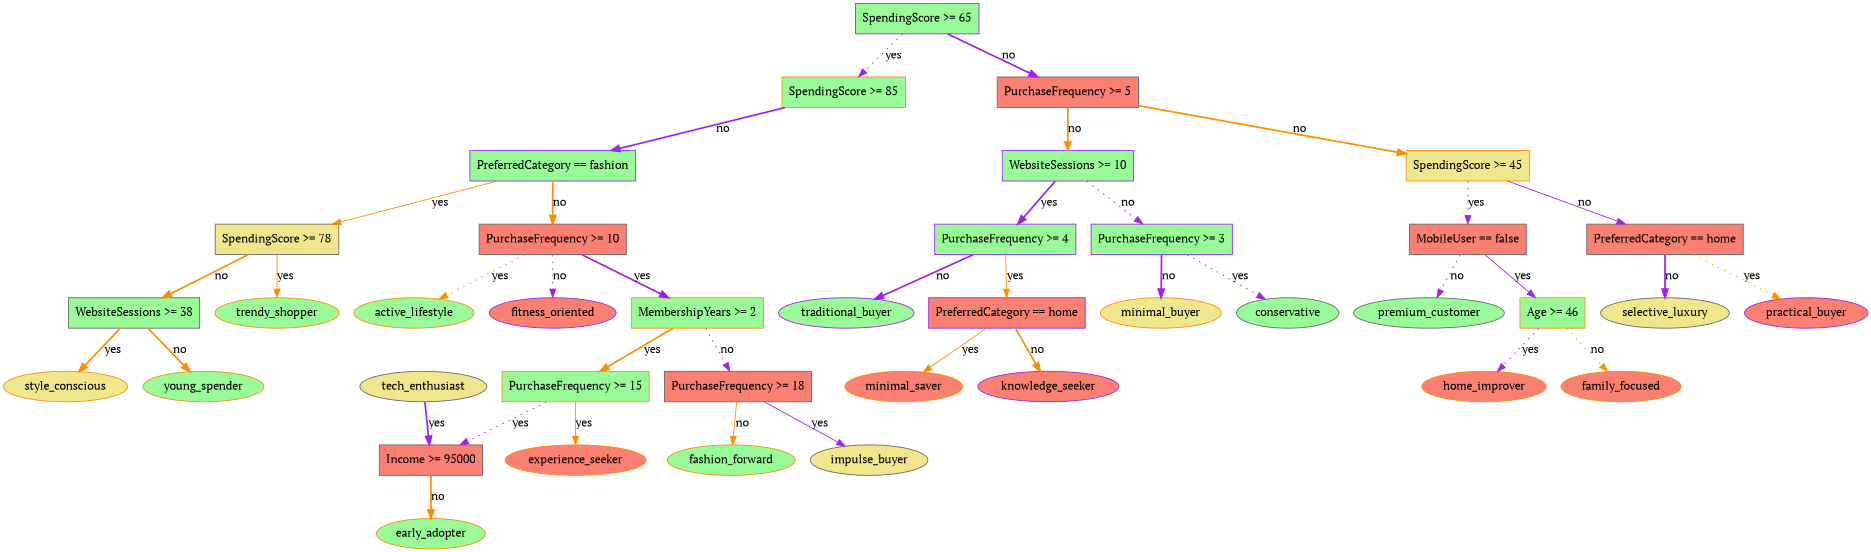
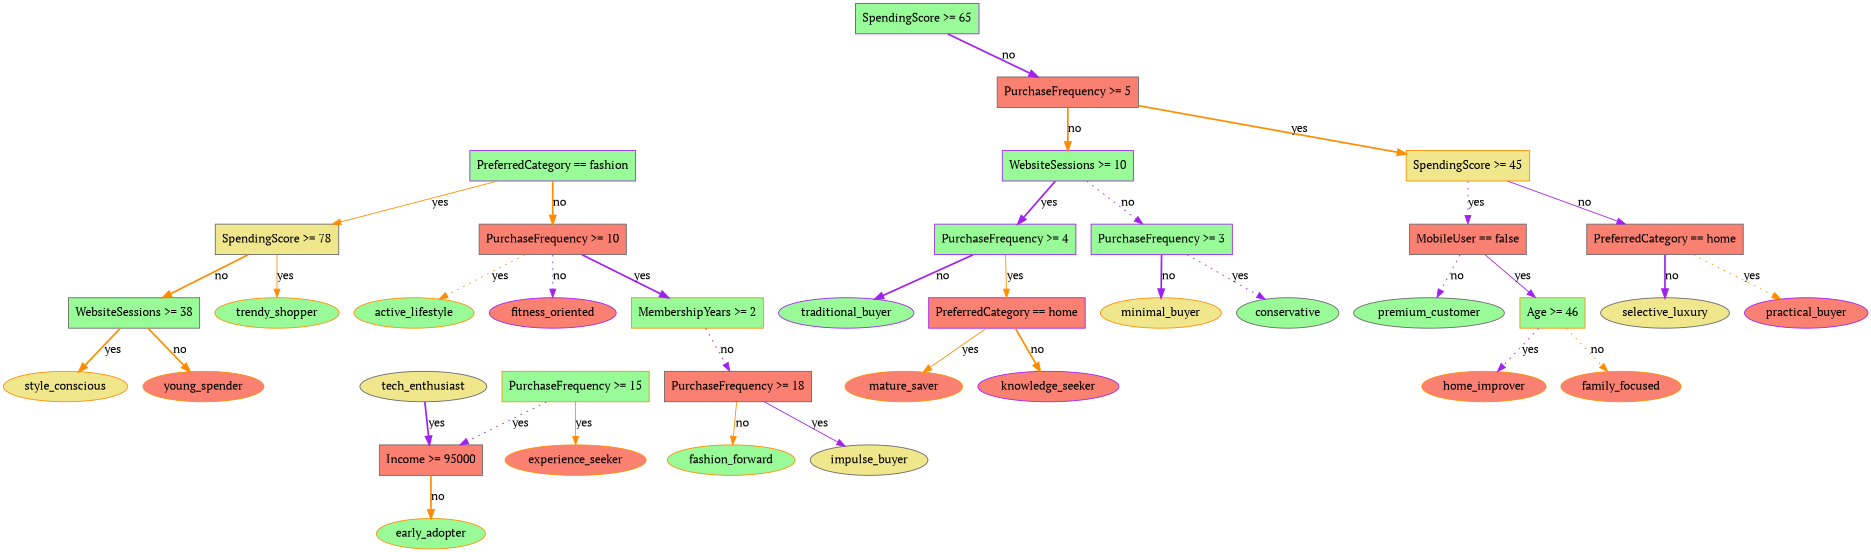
node "SpendingScore >= 85": removed
edge "PurchaseFrequency >= 5" -> "SpendingScore >= 45": label "no" -> "yes"
edge "MembershipYears >= 2" -> "PurchaseFrequency >= 15": removed, label "yes"
node "young_spender": fillcolor palegreen -> salmon
node "minimal_saver": label "minimal_saver" -> "mature_saver"
